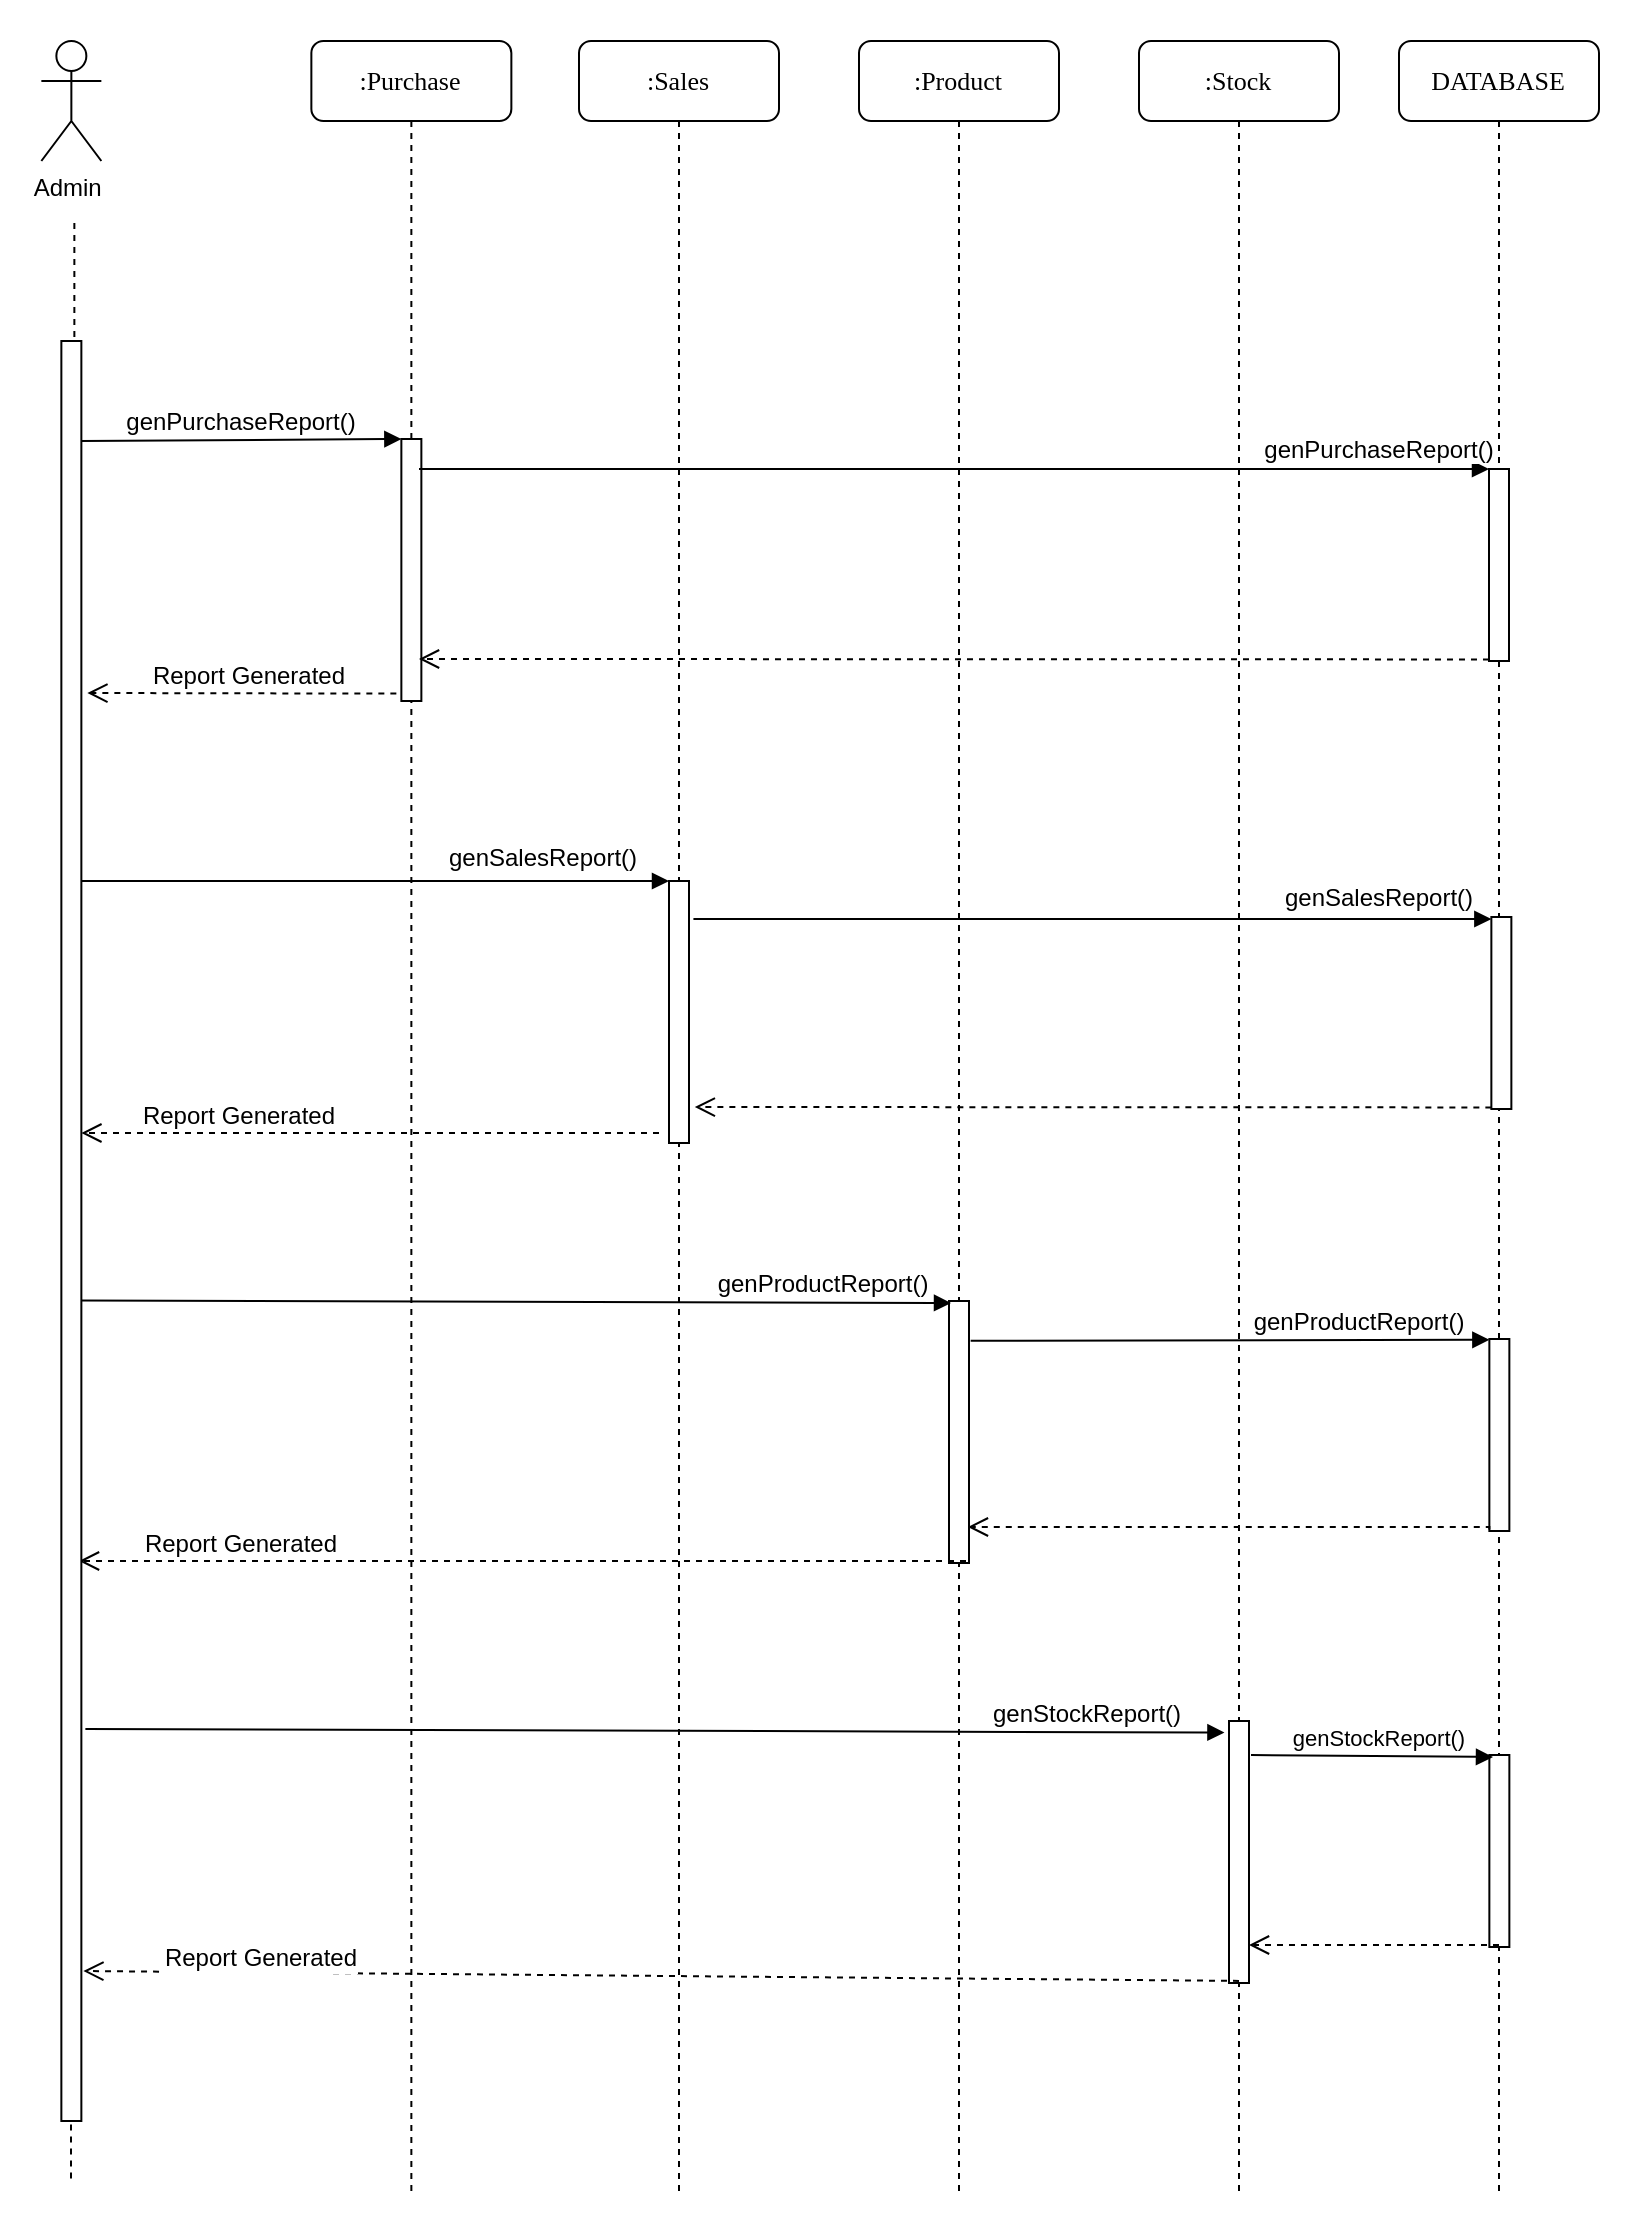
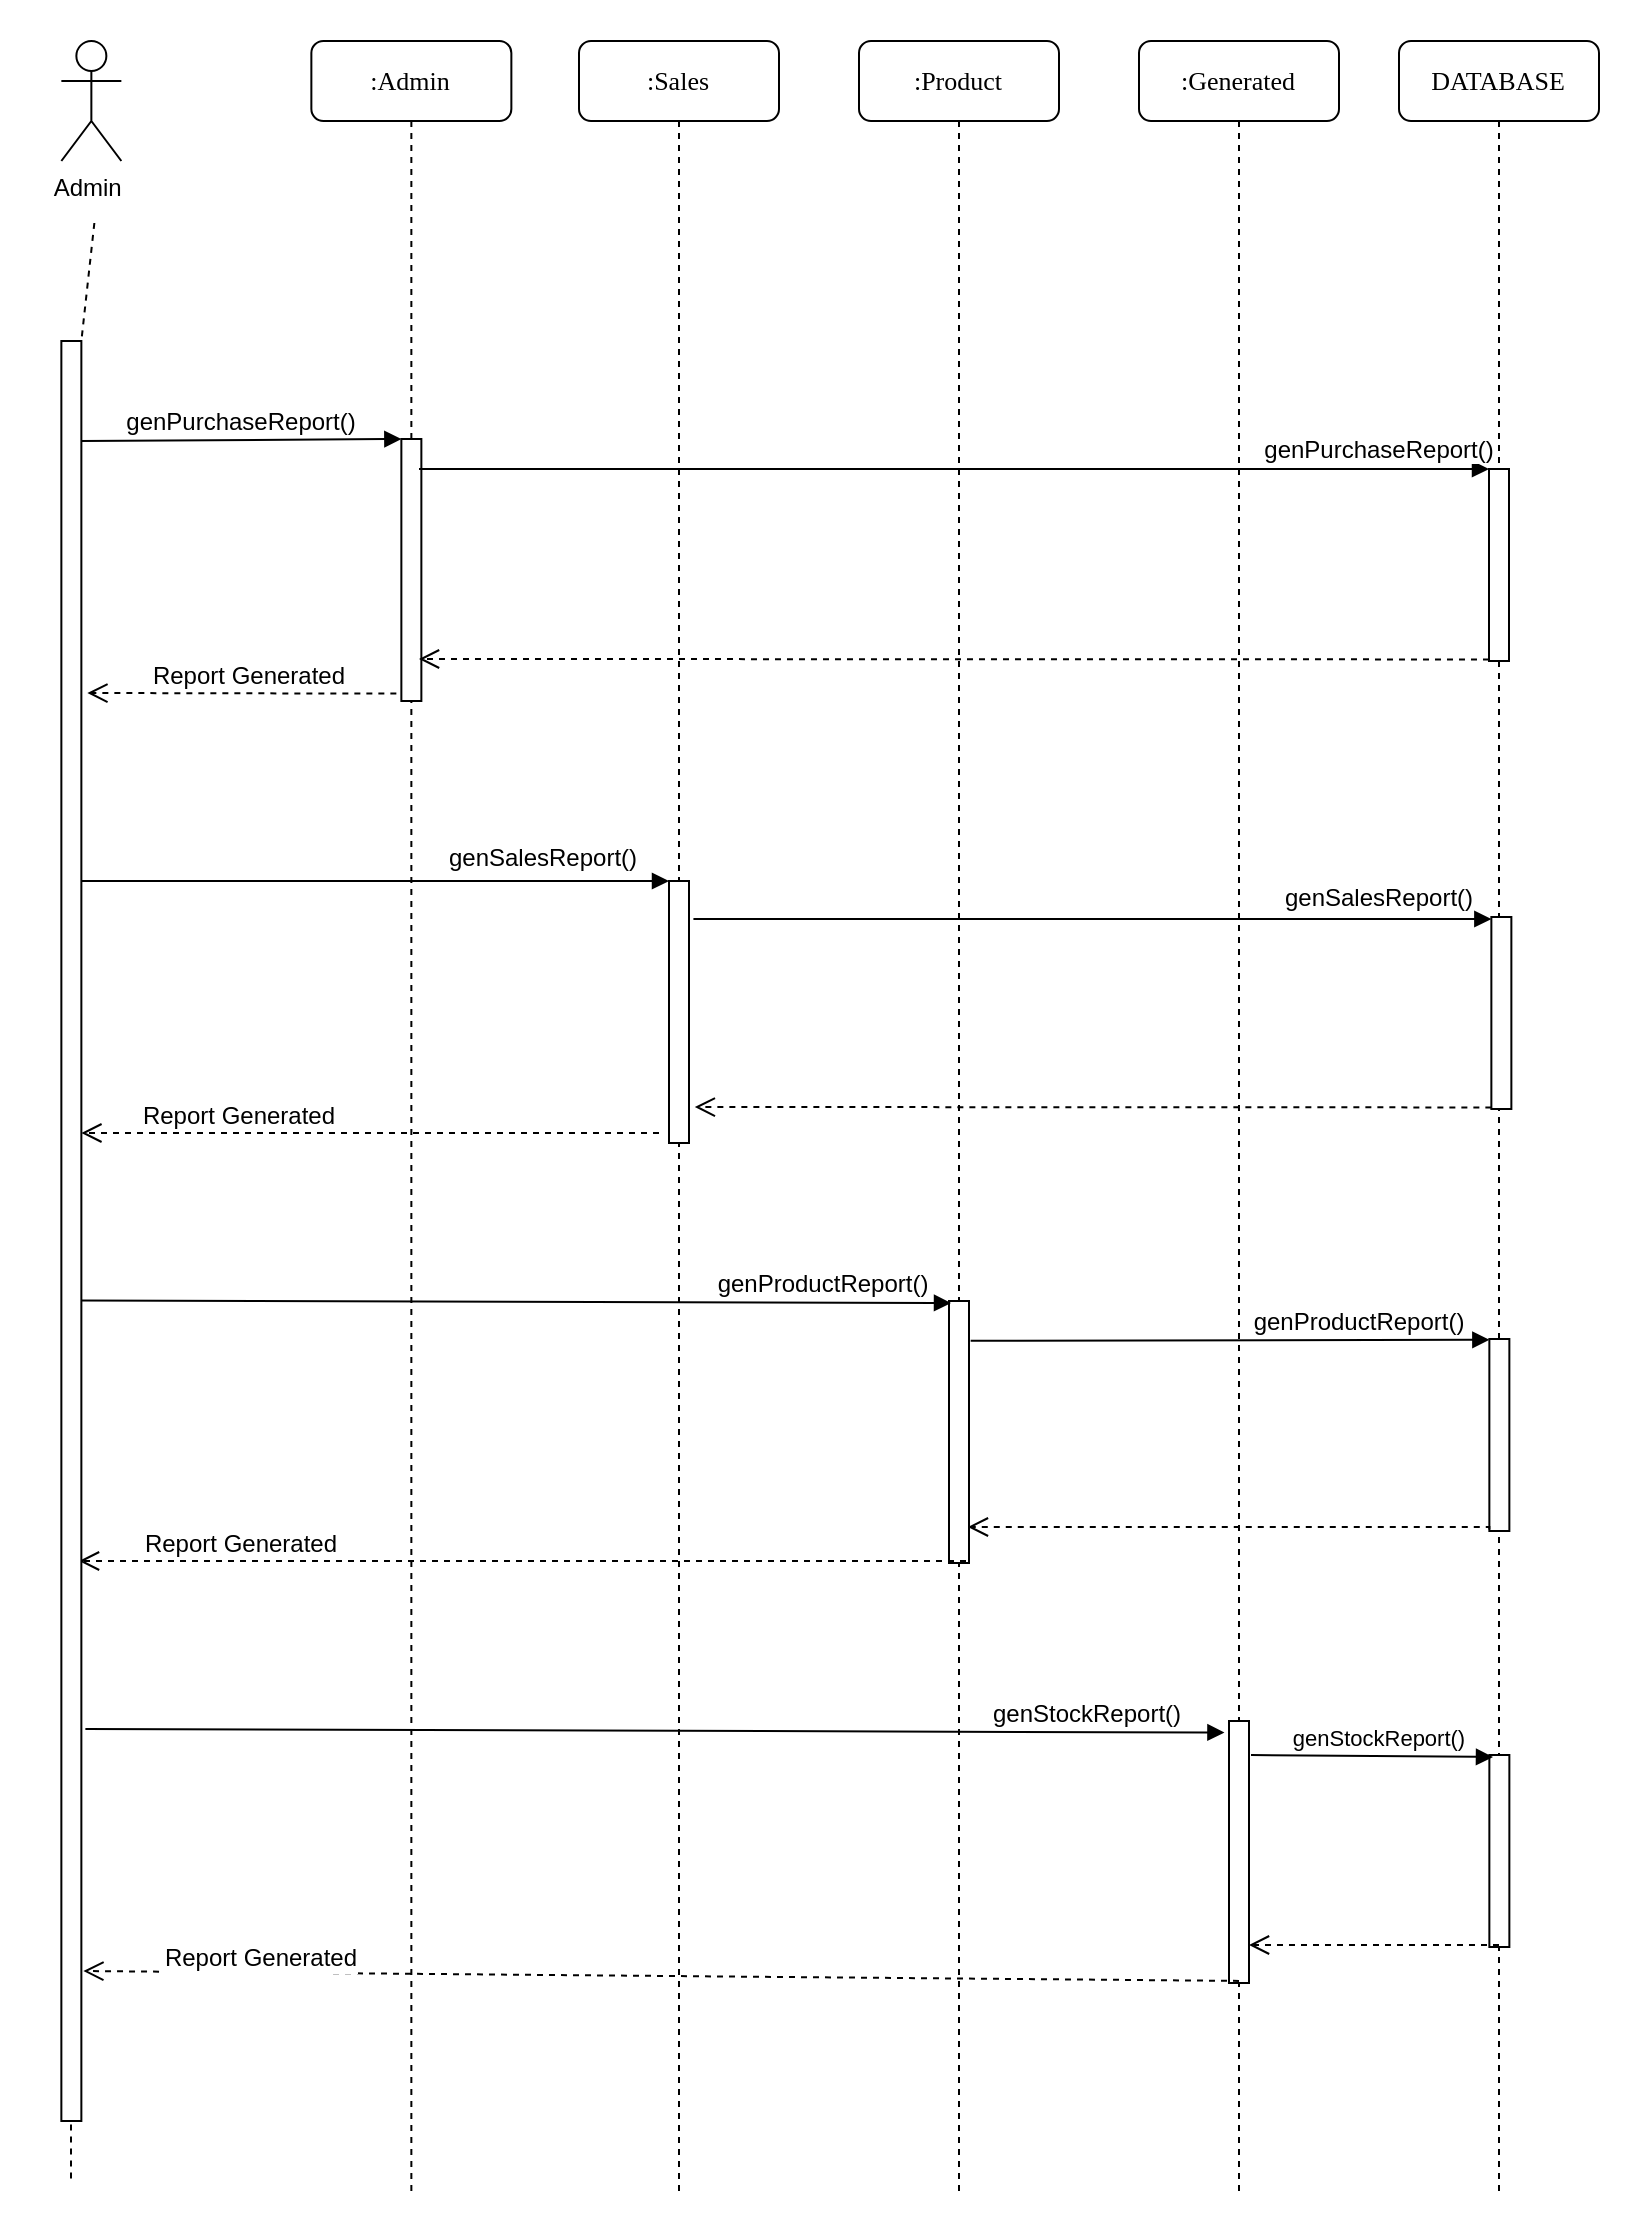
node ":Purchase": label ":Purchase" -> ":Admin"
node ":Stock": label ":Stock" -> ":Generated"
node "Admin": moved (71, 101) -> (91, 101)
